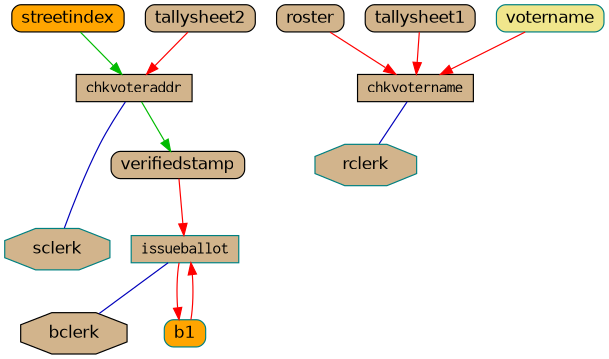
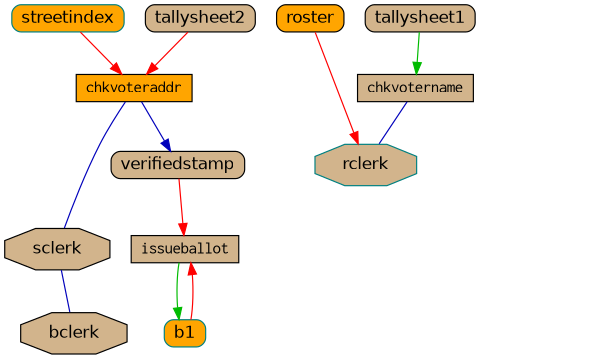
node "streetindex": color black -> teal
node "roster": fillcolor tan -> orange
node "votername": removed
edge "tallysheet1" -> "chkvotername": color #ff0000 -> #00bb00
edge "streetindex" -> "chkvoteraddr": color #00bb00 -> #ff0000
edge "roster" -> "chkvotername": now "roster" -> "rclerk"
node "chkvoteraddr": fillcolor tan -> orange
edge "chkvoteraddr" -> "verifiedstamp": color #00bb00 -> #0000bb
node "sclerk": color teal -> black
node "issueballot": color teal -> black
edge "issueballot" -> "b1": color #ff0000 -> #00bb00
edge "issueballot" -- "bclerk": now "sclerk" -- "bclerk"
